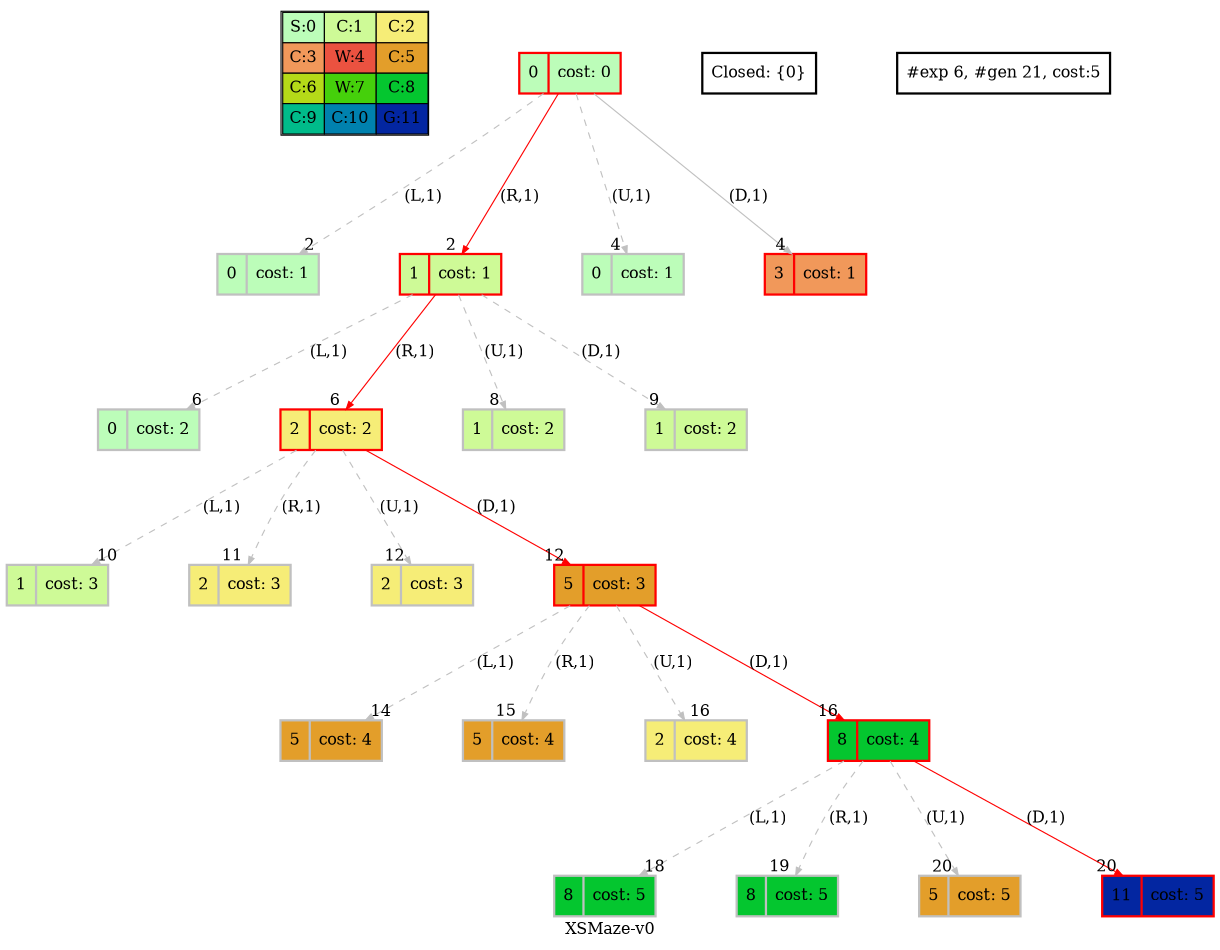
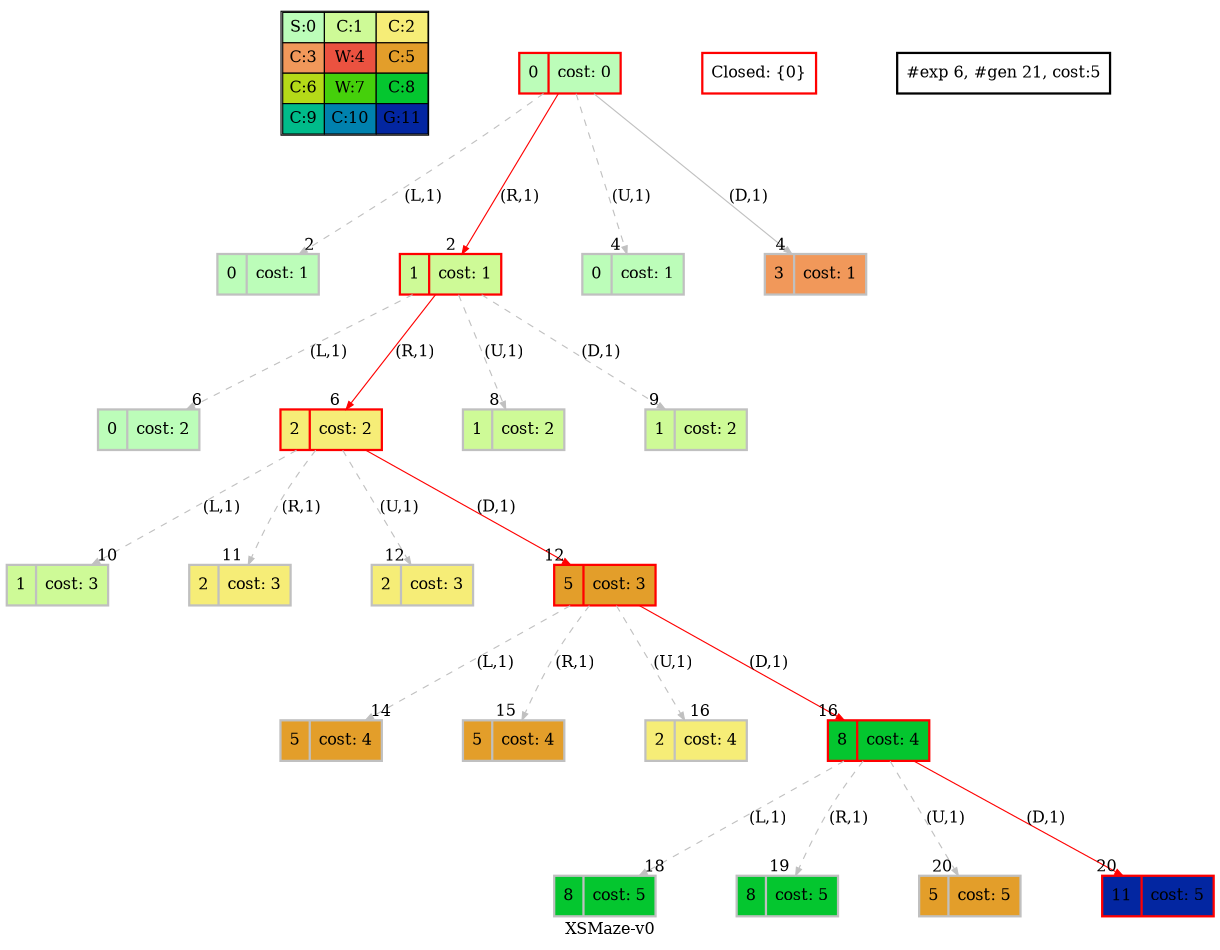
node "Closed: {0}": color black -> red
node "3": color red -> grey
